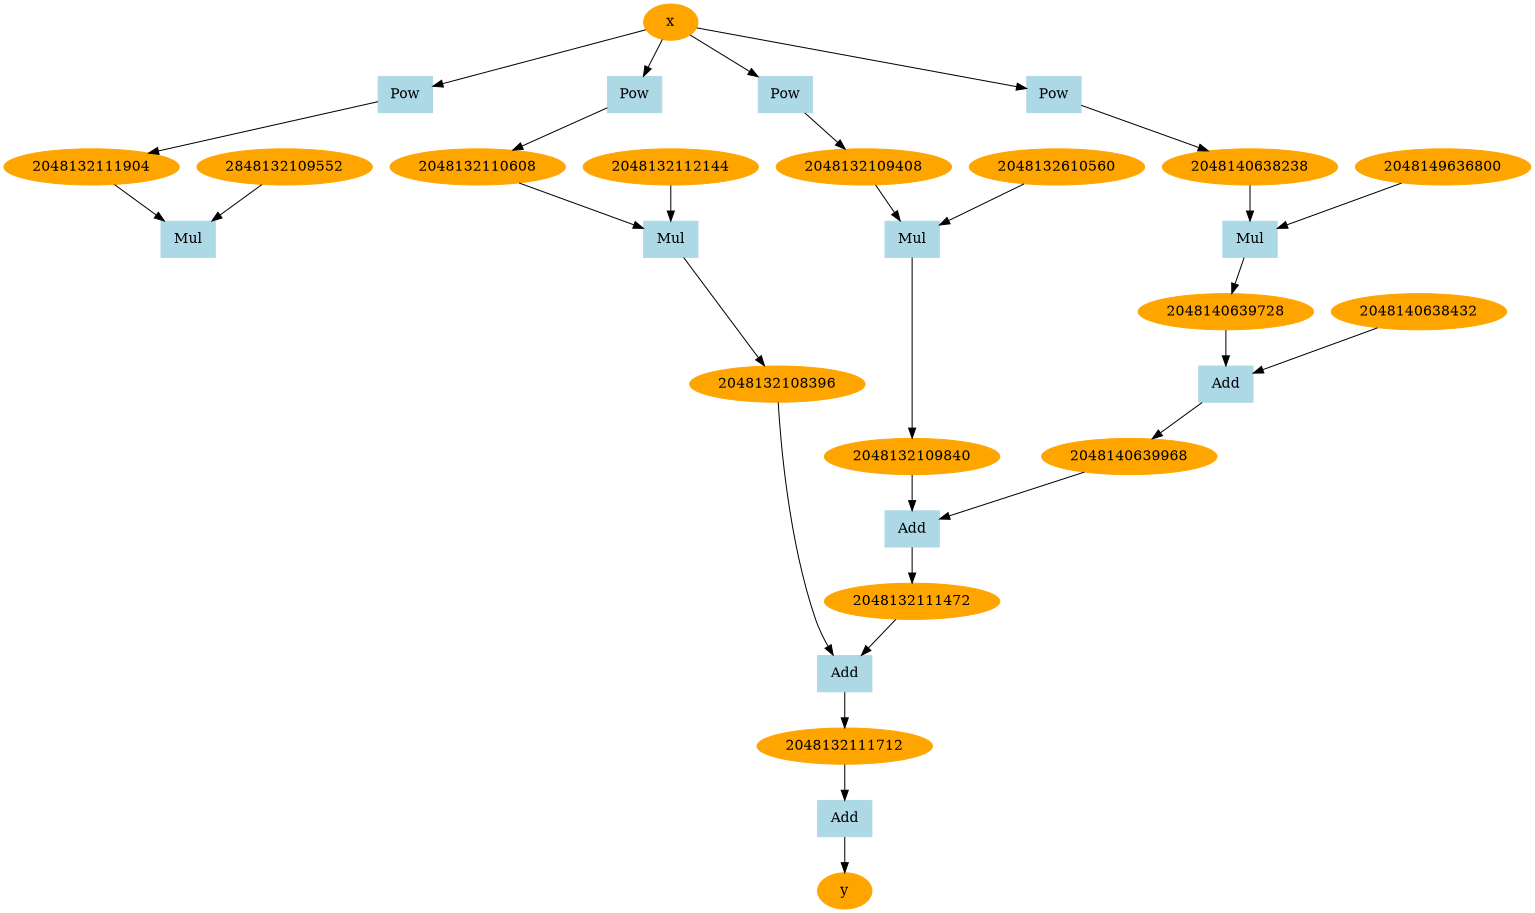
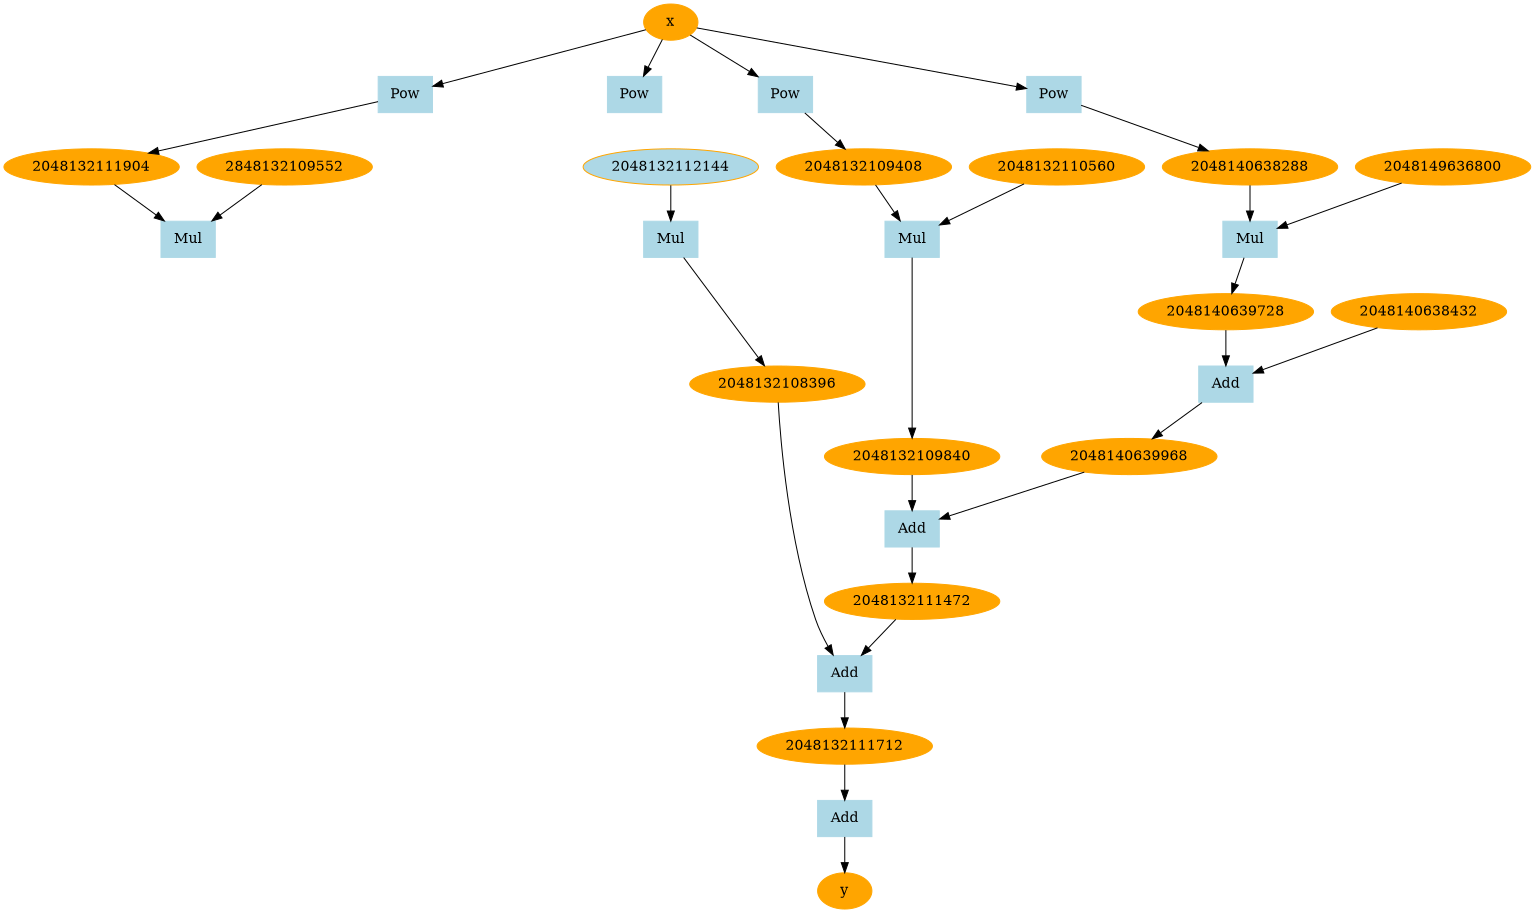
node "2048132110608": removed
node "2048132112144": fillcolor orange -> lightblue
node "2048132610560": label "2048132610560" -> "2048132110560"
node "2048140638238": label "2048140638238" -> "2048140638288"
